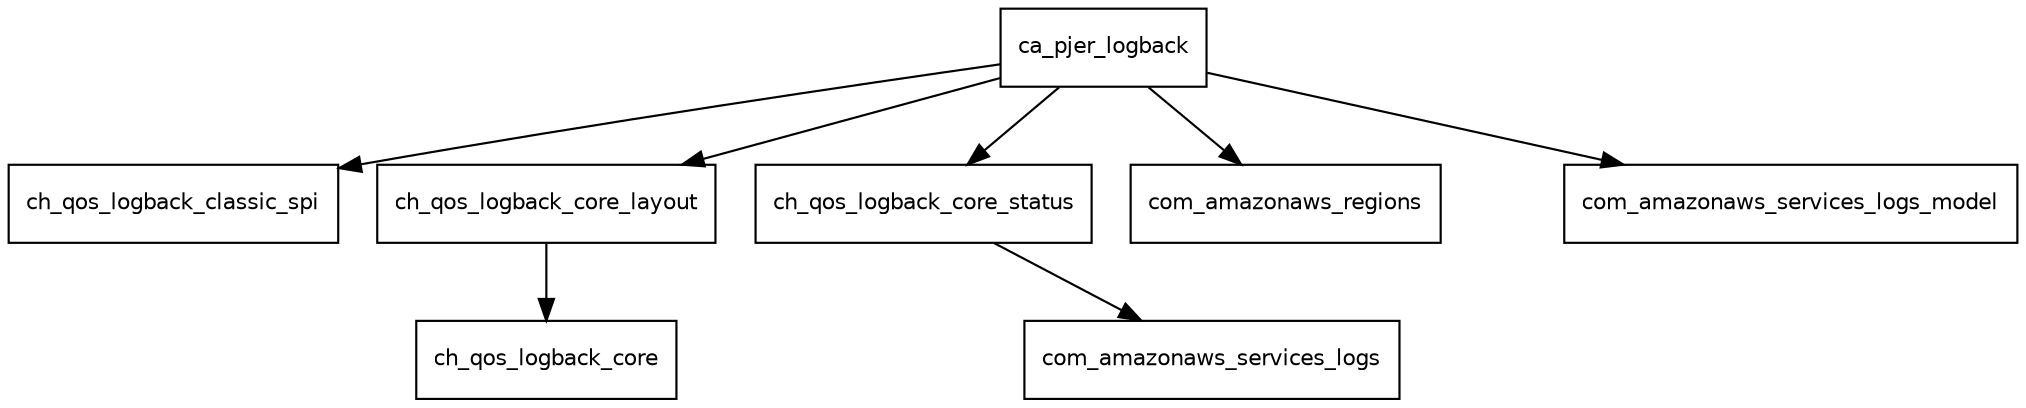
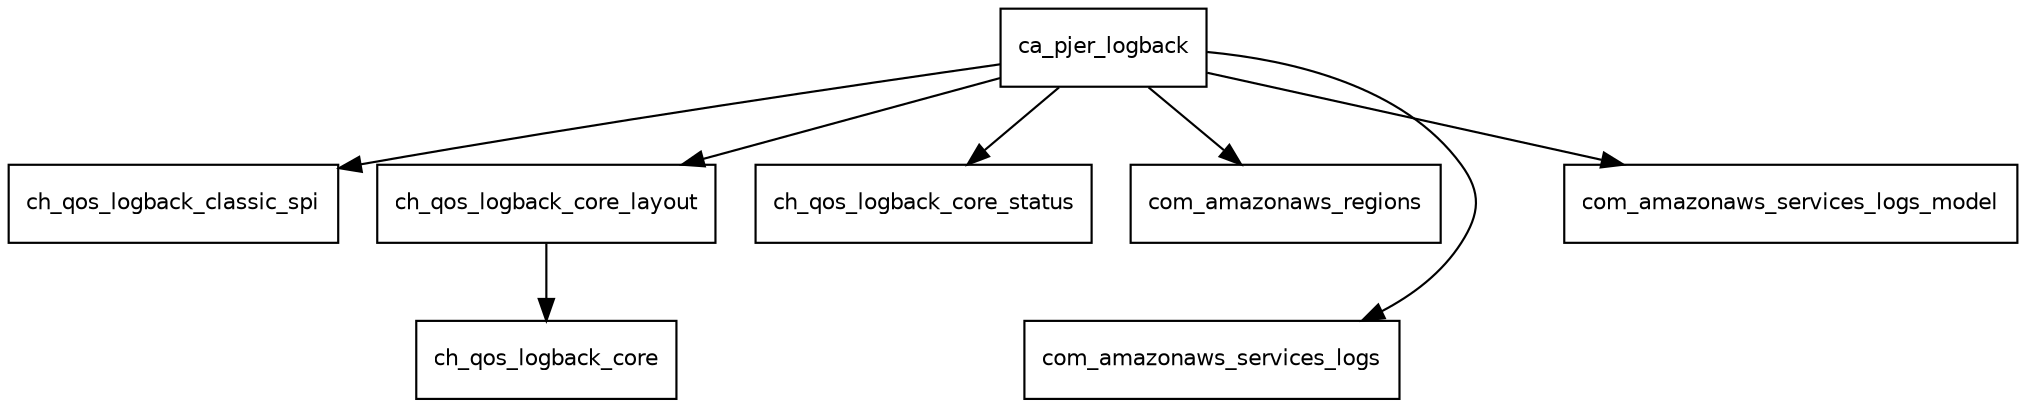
edge "ch_qos_logback_core_status" -> "com_amazonaws_services_logs": now "ca_pjer_logback" -> "com_amazonaws_services_logs"
